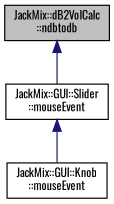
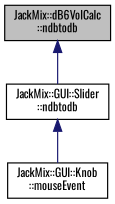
node "JackMix::dB2VolCalc ::ndbtodb": label "JackMix::dB2VolCalc ::ndbtodb" -> "JackMix::dB6VolCalc ::ndbtodb"
node "JackMix::GUI::Slider ::mouseEvent": label "JackMix::GUI::Slider ::mouseEvent" -> "JackMix::GUI::Slider ::ndbtodb"
